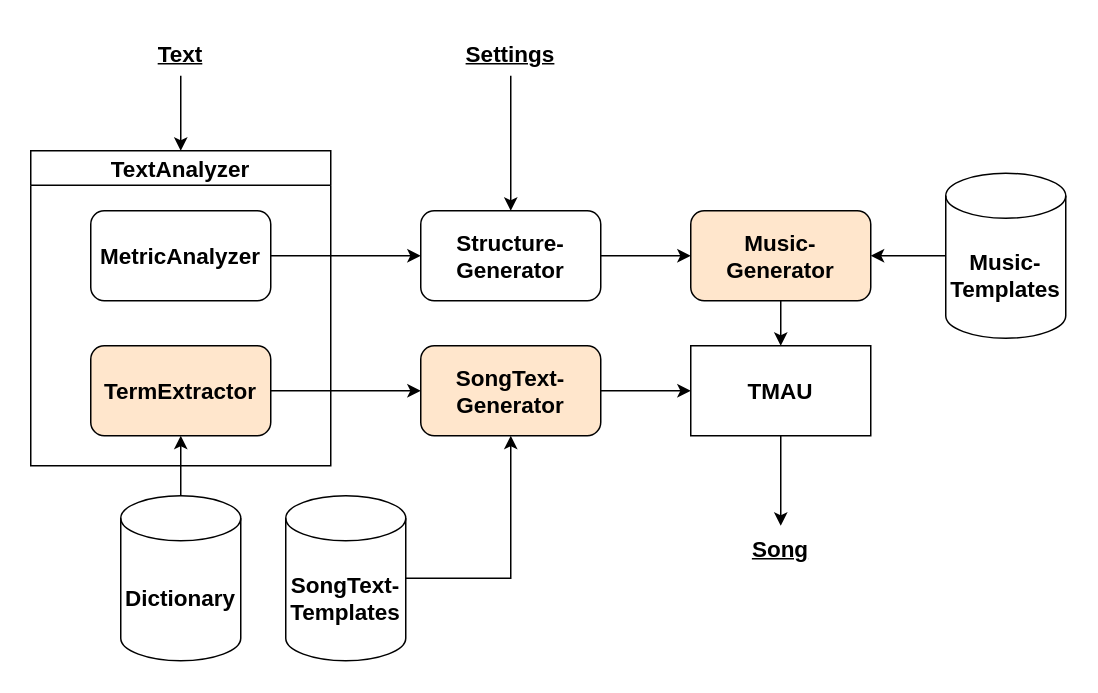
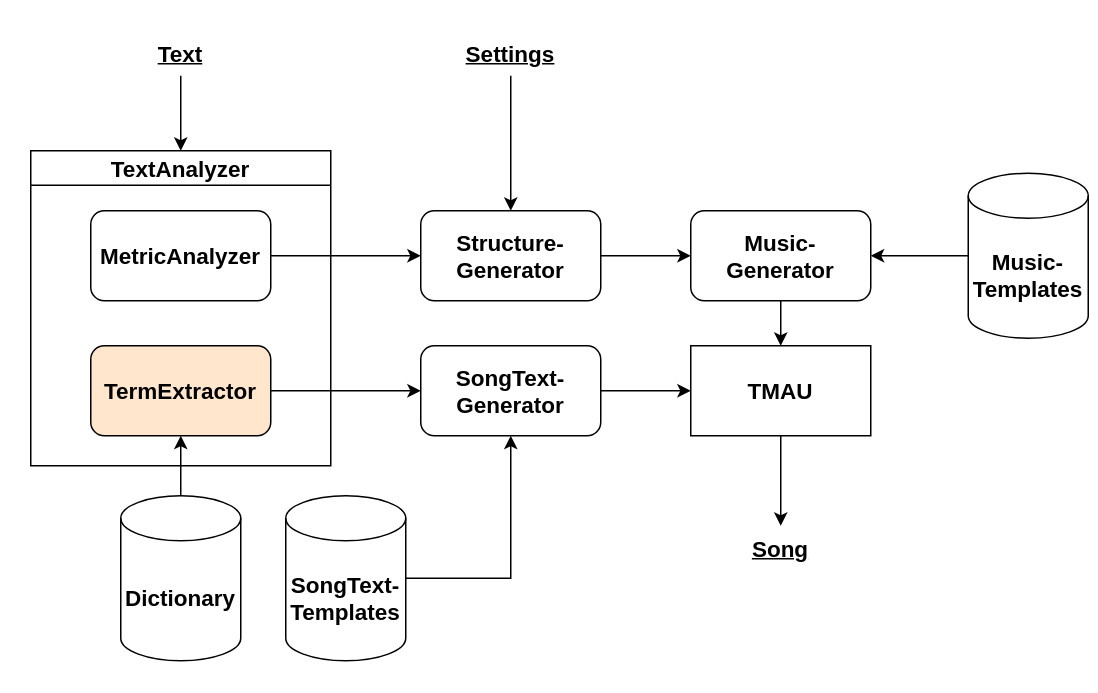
node "Music-Generator": fillcolor #ffe6cc -> #ffffff
node "Music-Templates": moved (1006, 256) -> (1028, 256)
node "SongText-Generator": fillcolor #ffe6cc -> #ffffff
